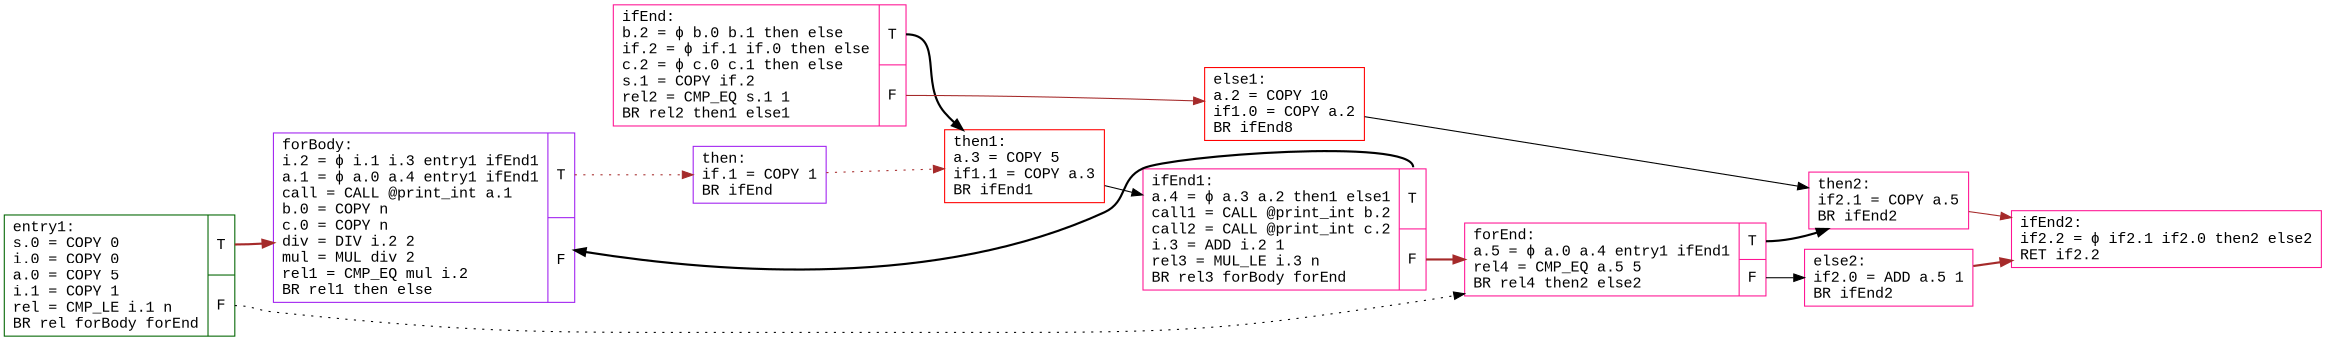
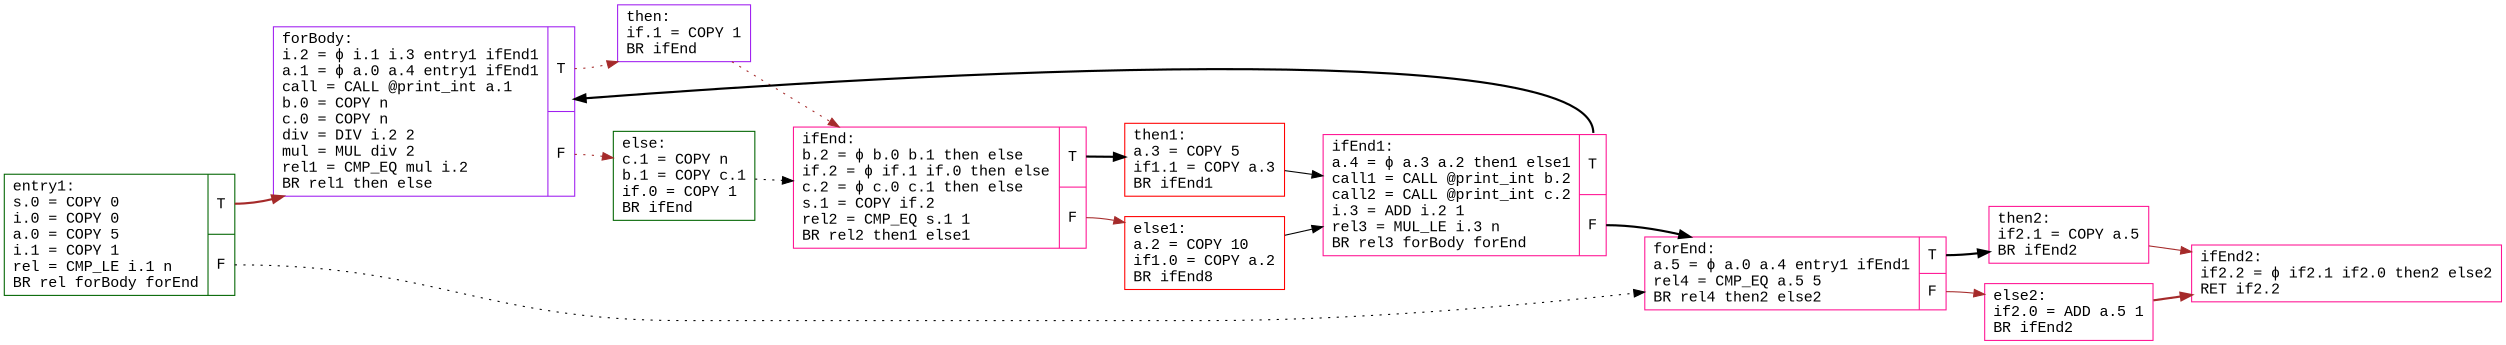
edge "else1:" -> "then2:": now "else1:" -> "ifEnd1:"
edge "then:" -> "then1:": now "then:" -> "ifEnd:"
node "else:": added
edge "ifEnd1:" -> "forEnd:": color brown -> black
edge "forEnd:" -> "else2:": color black -> brown
